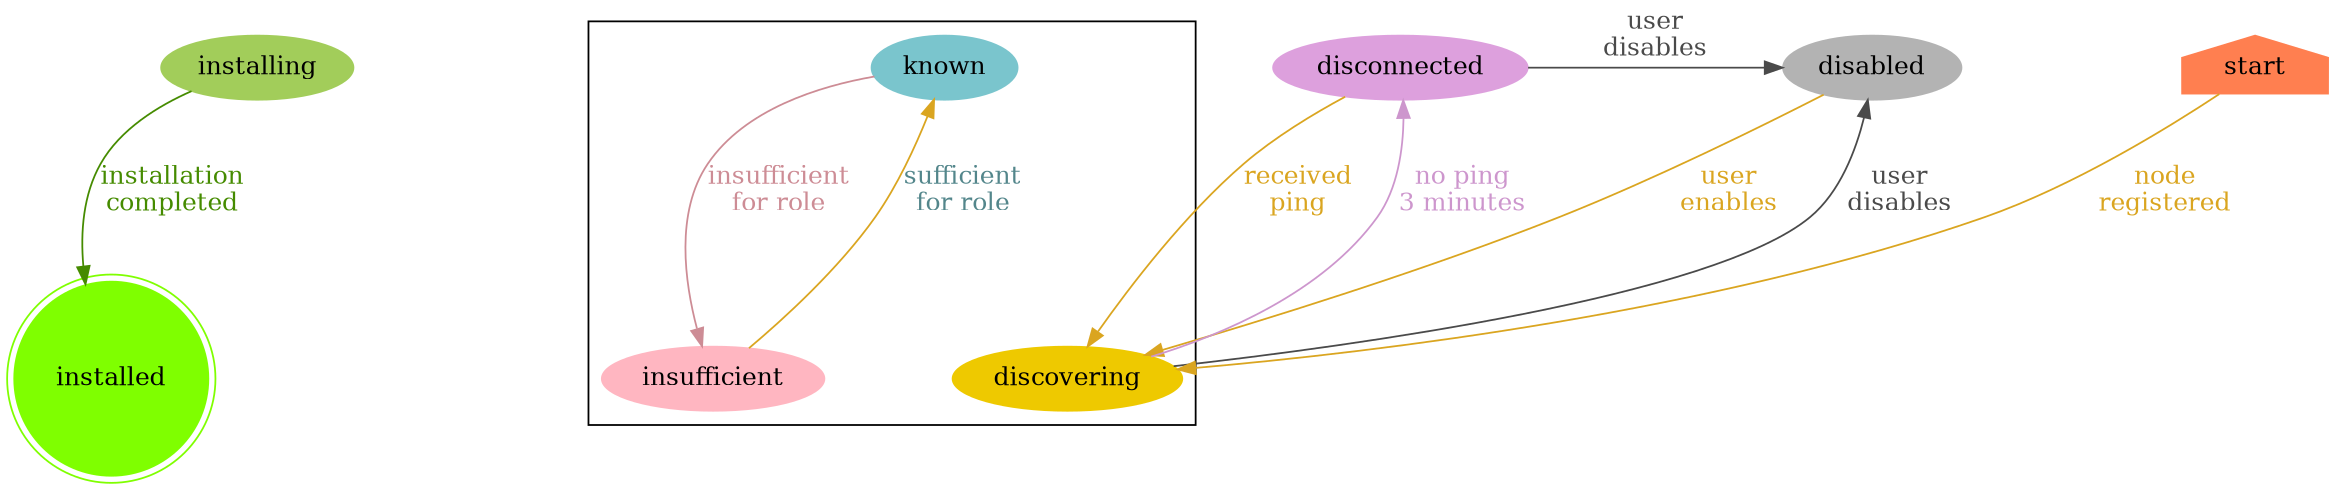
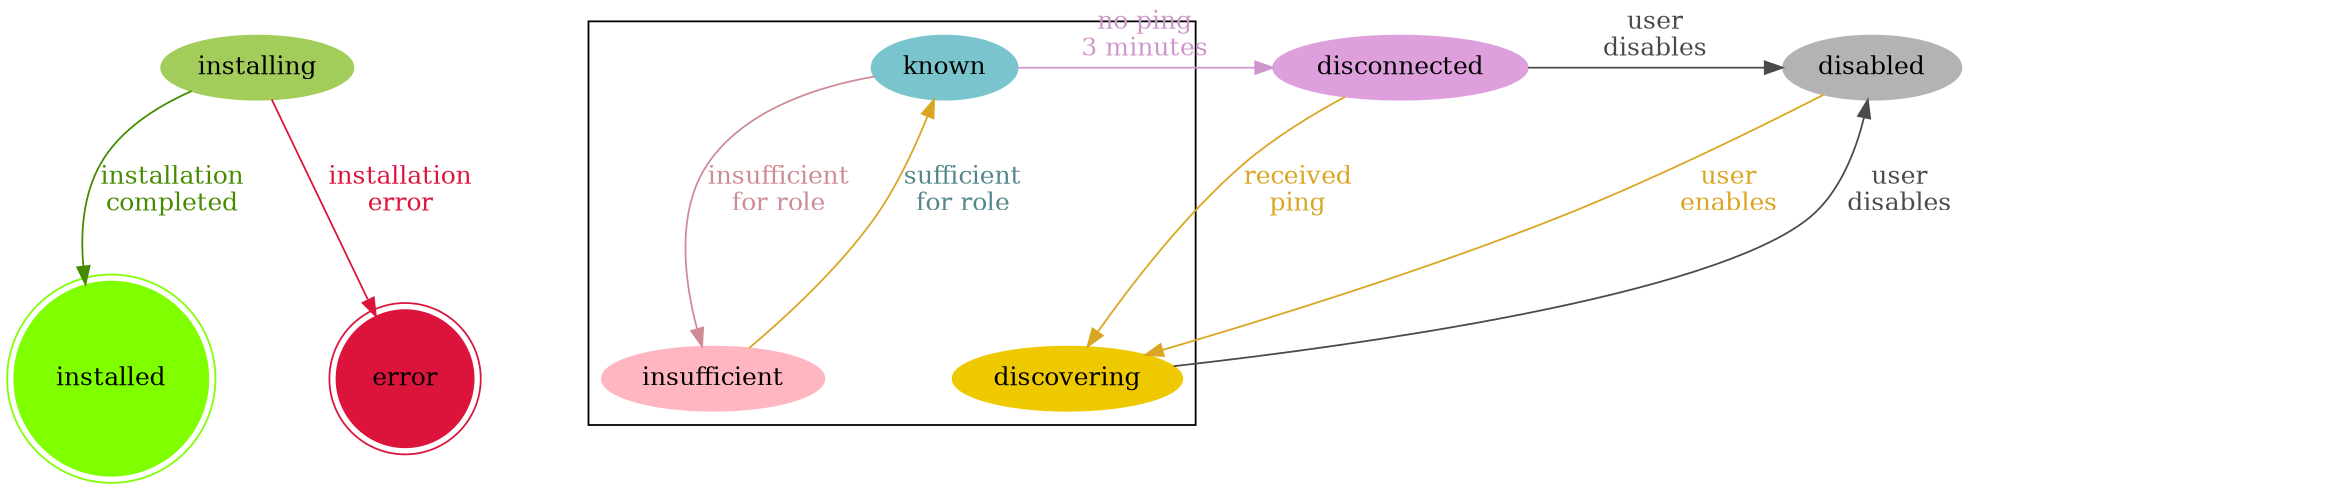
node "start": removed
edge "discovering" -> "disconnected": now "known" -> "disconnected"
node "error": added
